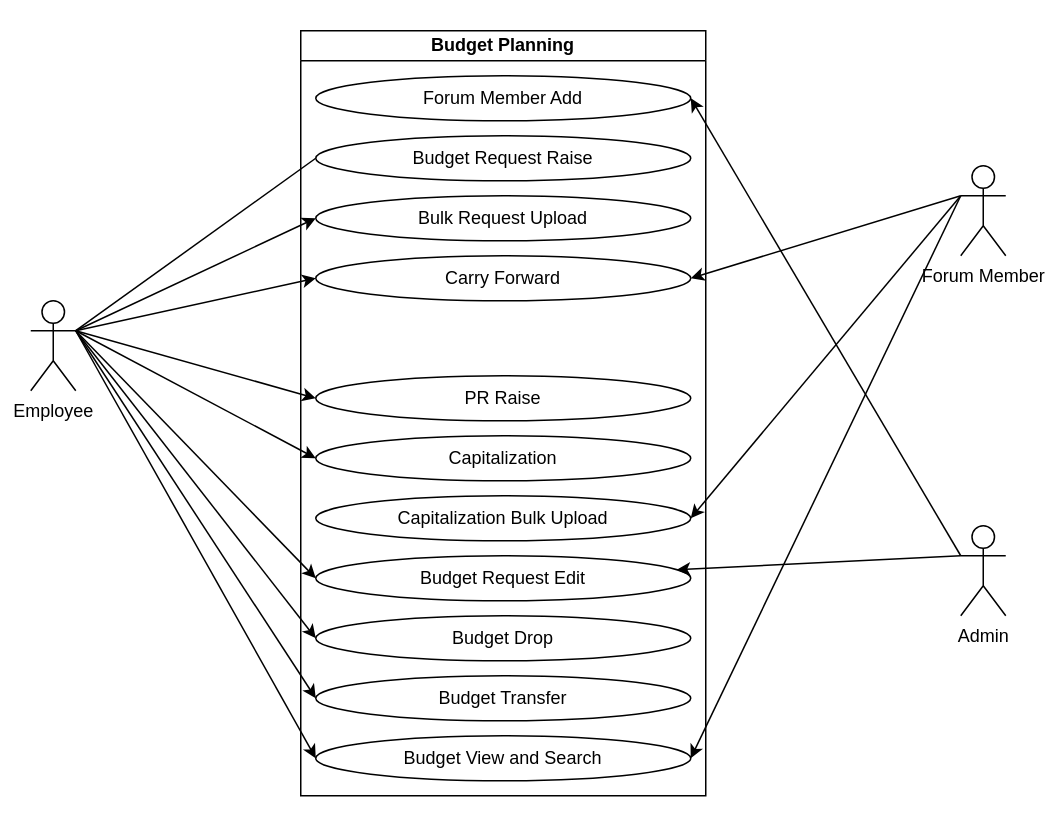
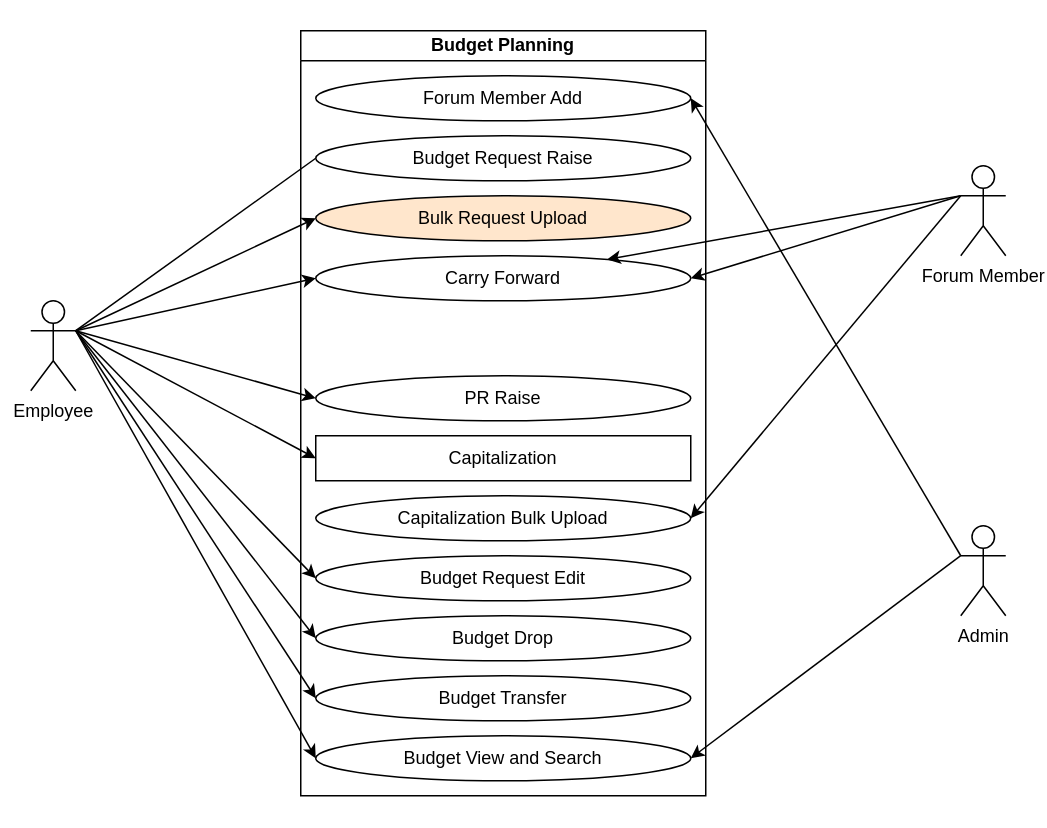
node "Bulk Request Upload": fillcolor #ffffff -> #ffe6cc
node "Capitalization": shape ellipse -> rectangle
edge "Forum Member" -> "Budget View and Search": now "Forum Member" -> "Carry Forward"
edge "Admin" -> "Budget Request Edit": now "Admin" -> "Budget View and Search"
